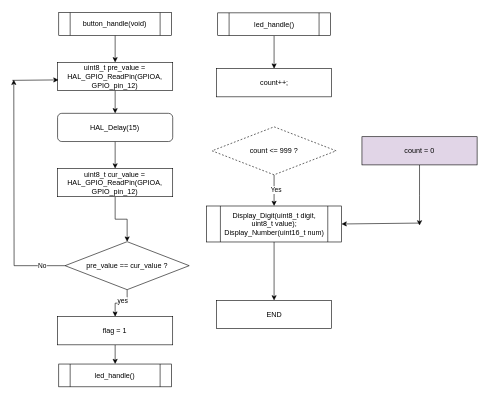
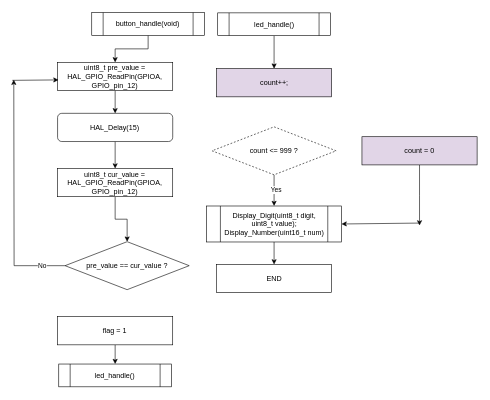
node "button_handle(void)": moved (115, 24) -> (148, 24)
node "count++;": fillcolor #ffffff -> #e1d5e7
edge "pre_value == cur_value ?" -> "flag = 1": removed, label "yes"
node "END": moved (274, 314) -> (274, 278)
